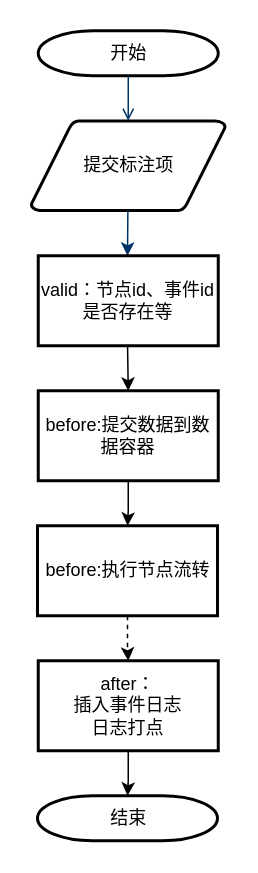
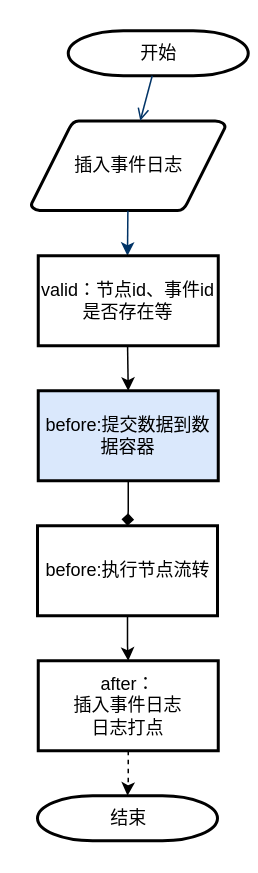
node "开始": moved (128, 53) -> (158, 53)
node "提交标注项": label "提交标注项" -> "插入事件日志"
node "before:提交数据到数据容器": fillcolor #ffffff -> #dae8fc
edge "before:提交数据到数据容器" -> "before:执行节点流转": arrowhead classic -> diamond
edge "before:执行节点流转" -> "after： 插入事件日志 日志打点": style dashed -> solid
edge "after： 插入事件日志 日志打点" -> "结束": style solid -> dashed
